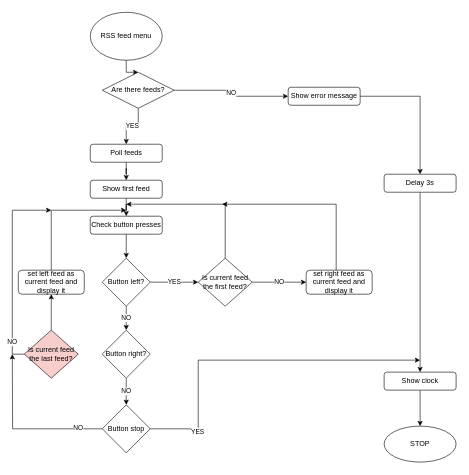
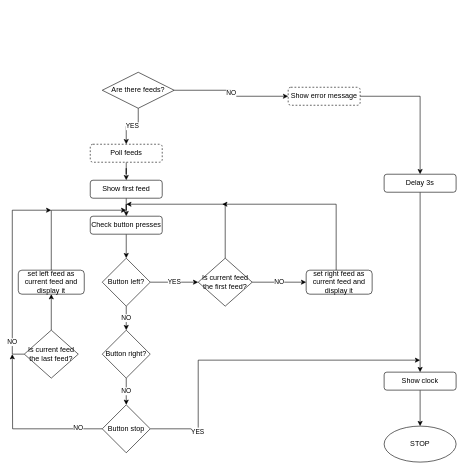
node "RSS feed menu": removed
edge "RSS feed menu" -> "Are there feeds?": removed
node "Show error message": style solid -> dashed
node "Poll feeds": style solid -> dashed
node "Is current feed the last feed?": fillcolor #f8cecc -> #ffffff
